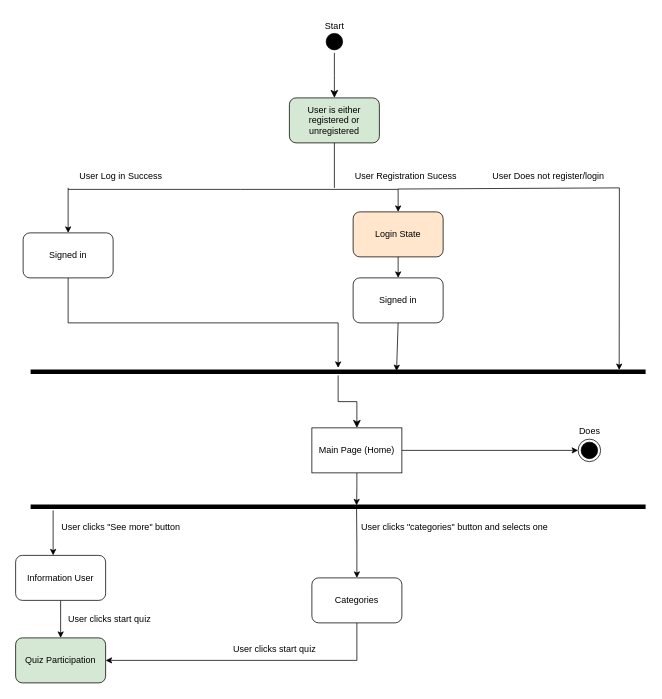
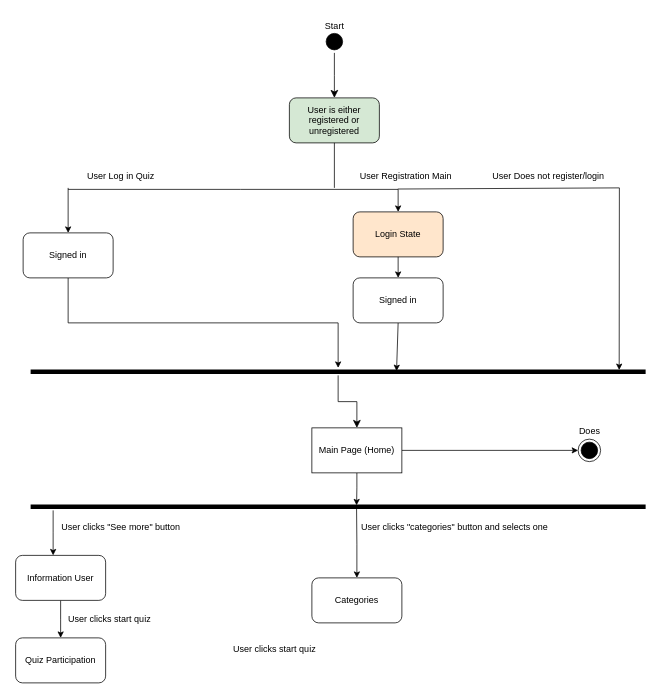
node "User Log in Success": label "User Log in Success" -> "User Log in Quiz"
node "User Registration Sucess": label "User Registration Sucess" -> "User Registration Main"
node "Quiz Participation": fillcolor #d5e8d4 -> #ffffff
edge "Categories" -> "Quiz Participation": removed
